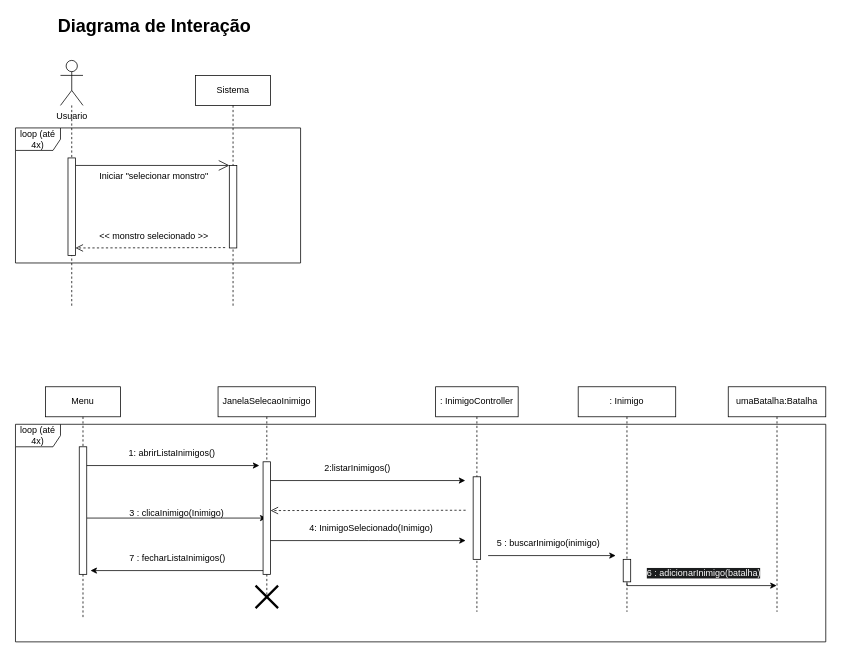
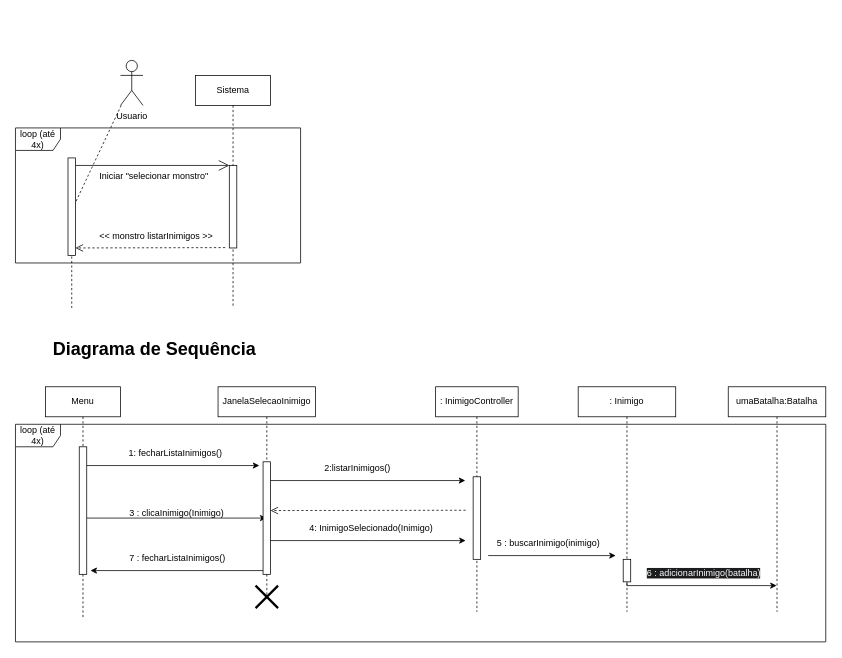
node "Diagrama de Interação": removed
node "Usuario": moved (72, 83) -> (132, 83)
node "<< monstro selecionado >>": label "<< monstro selecionado >>" -> "<< monstro listarInimigos >>"
node "Diagrama de Sequência": added
node "1: abrirListaInimigos()": label "1: abrirListaInimigos()" -> "1: fecharListaInimigos()"
